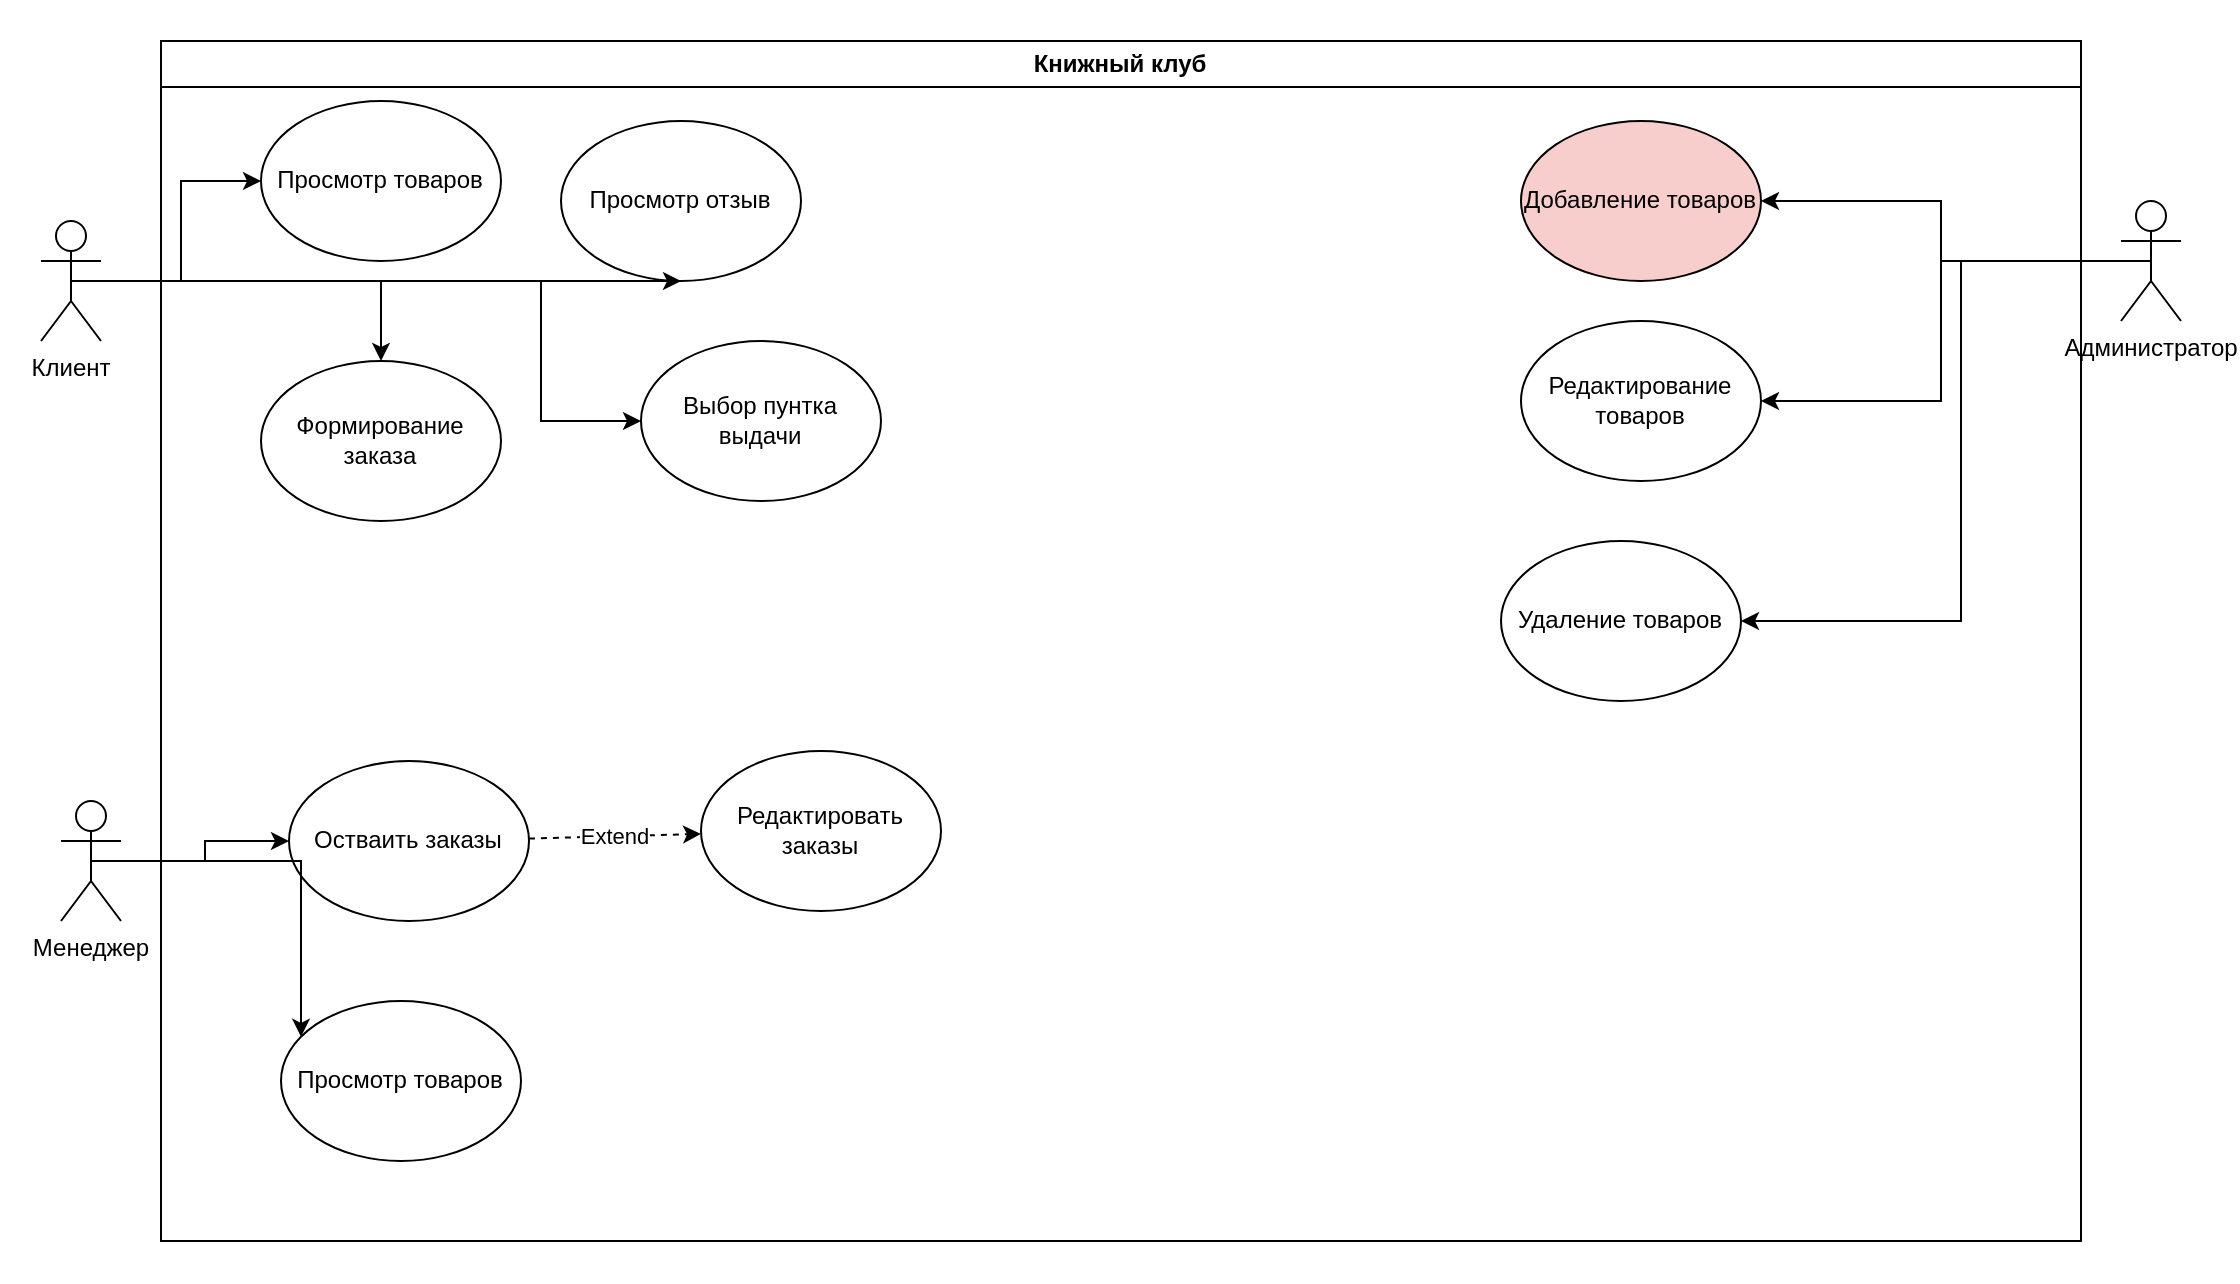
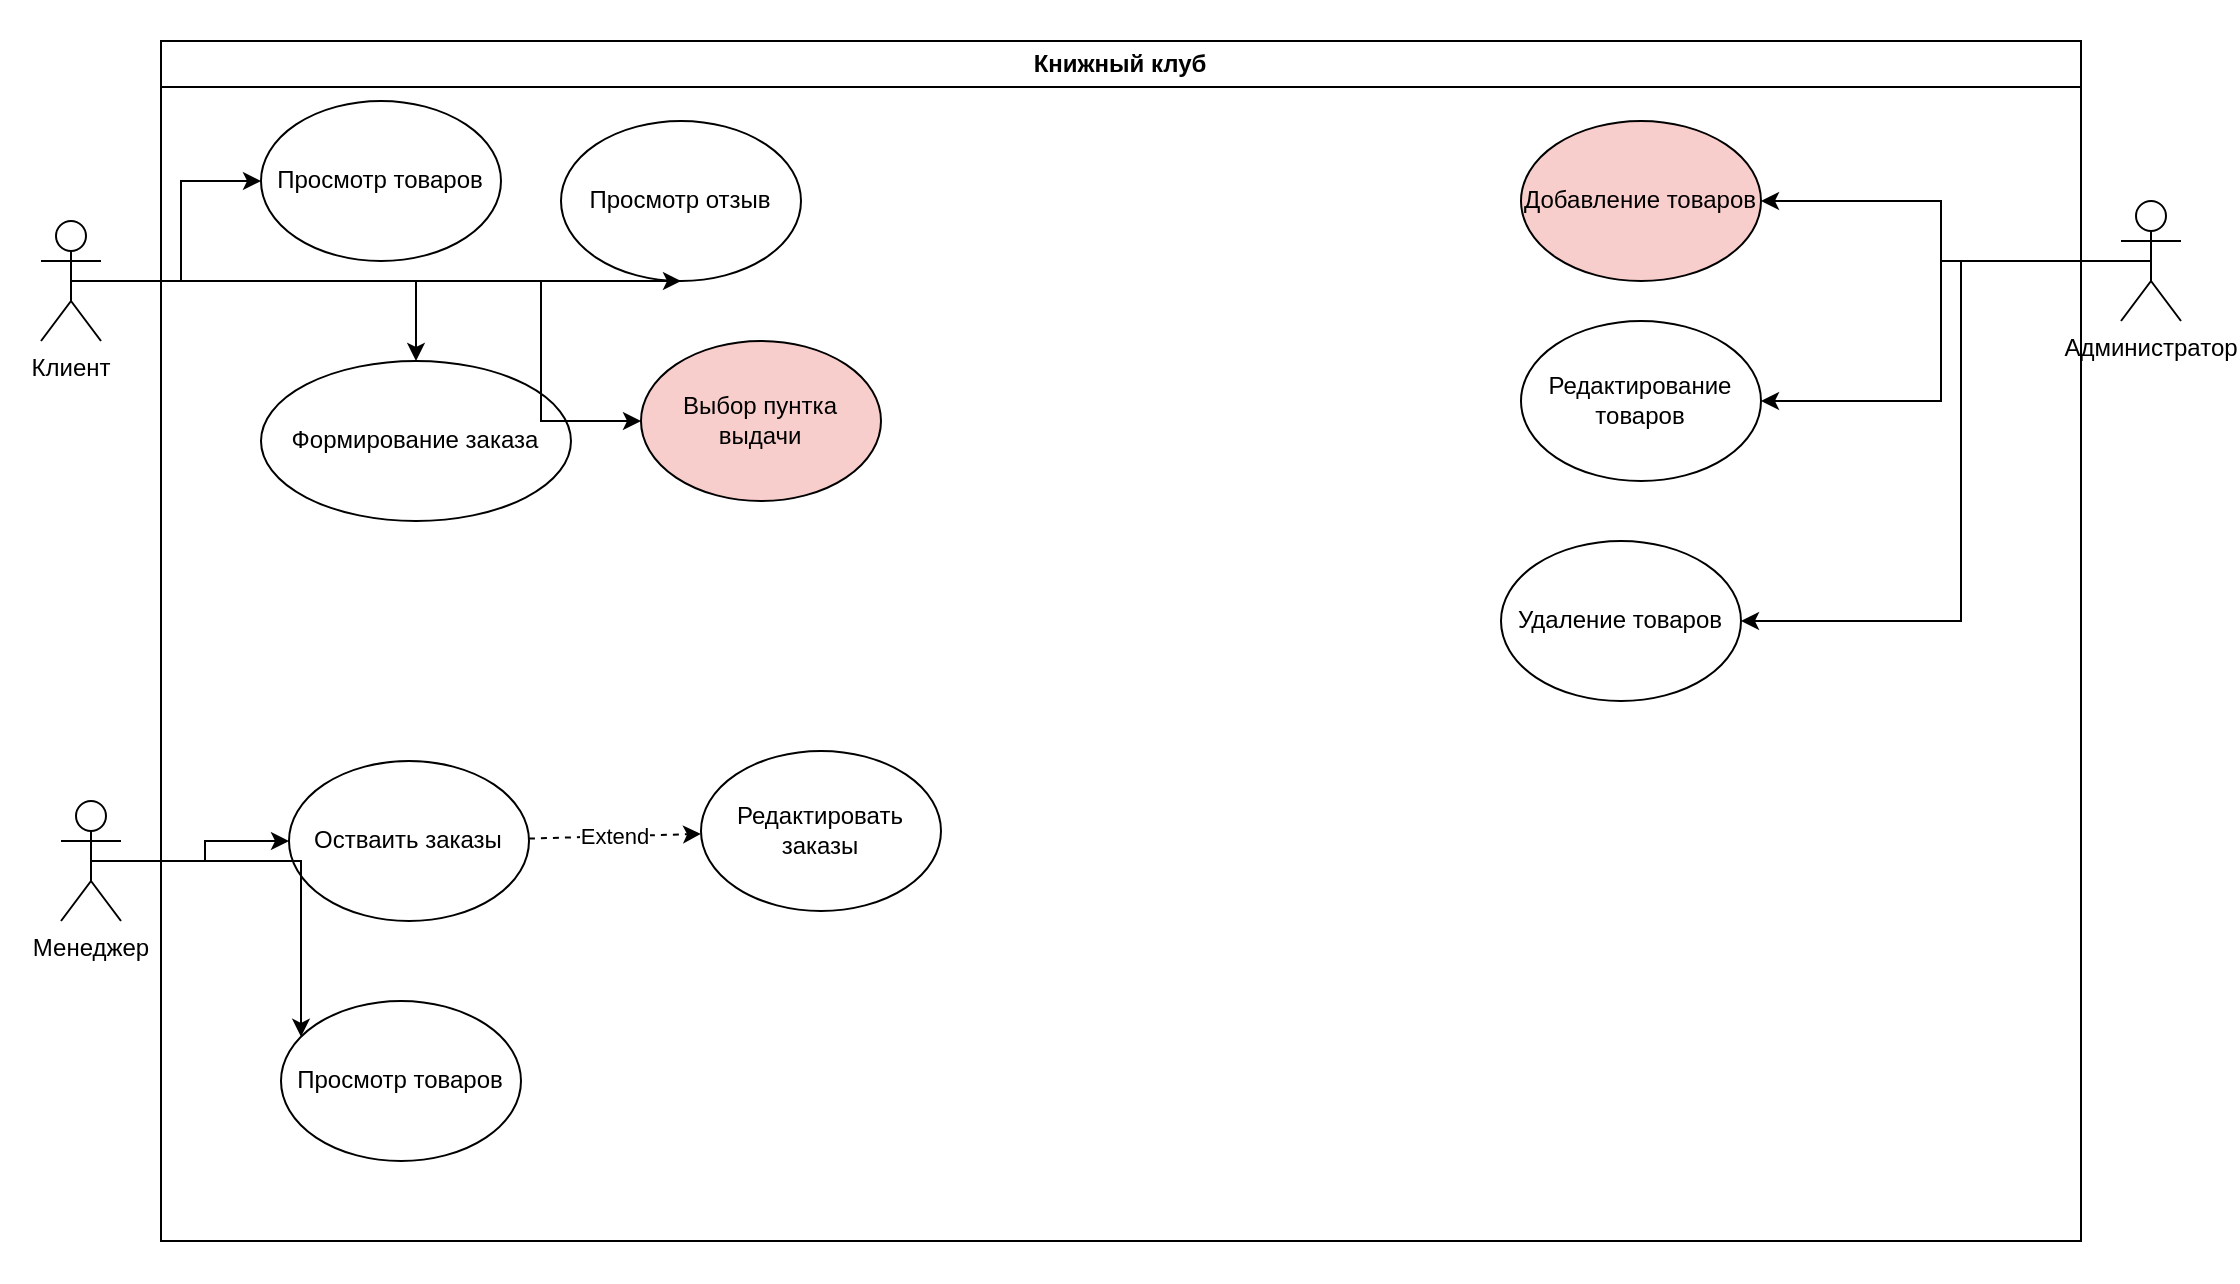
node "Выбор пунтка выдачи": fillcolor #ffffff -> #f8cecc
node "Формирование заказа": size 240x160 -> 310x160
